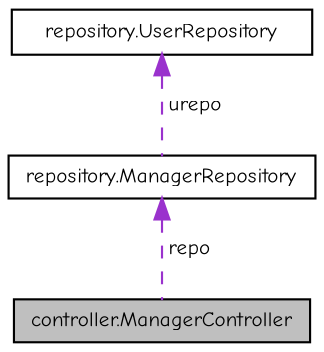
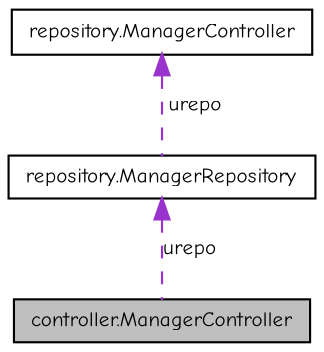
node "repository.UserRepository": label "repository.UserRepository" -> "repository.ManagerController"
edge "controller.ManagerController" -> "repository.ManagerRepository": label " repo" -> " urepo"
